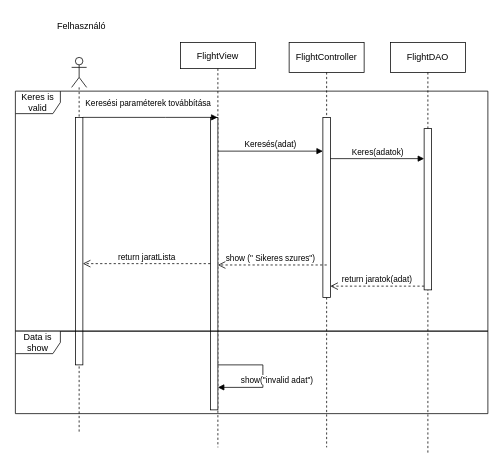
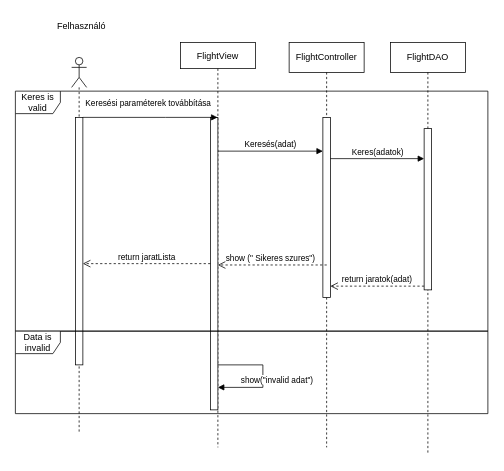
node "Data is show": label "Data is show" -> "Data is invalid"
